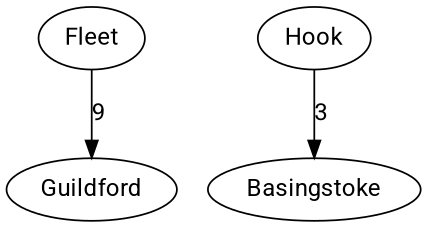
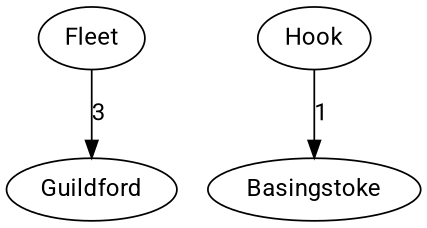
edge "Fleet" -> "Guildford": label "9" -> "3"
edge "Hook" -> "Basingstoke": label "3" -> "1"
